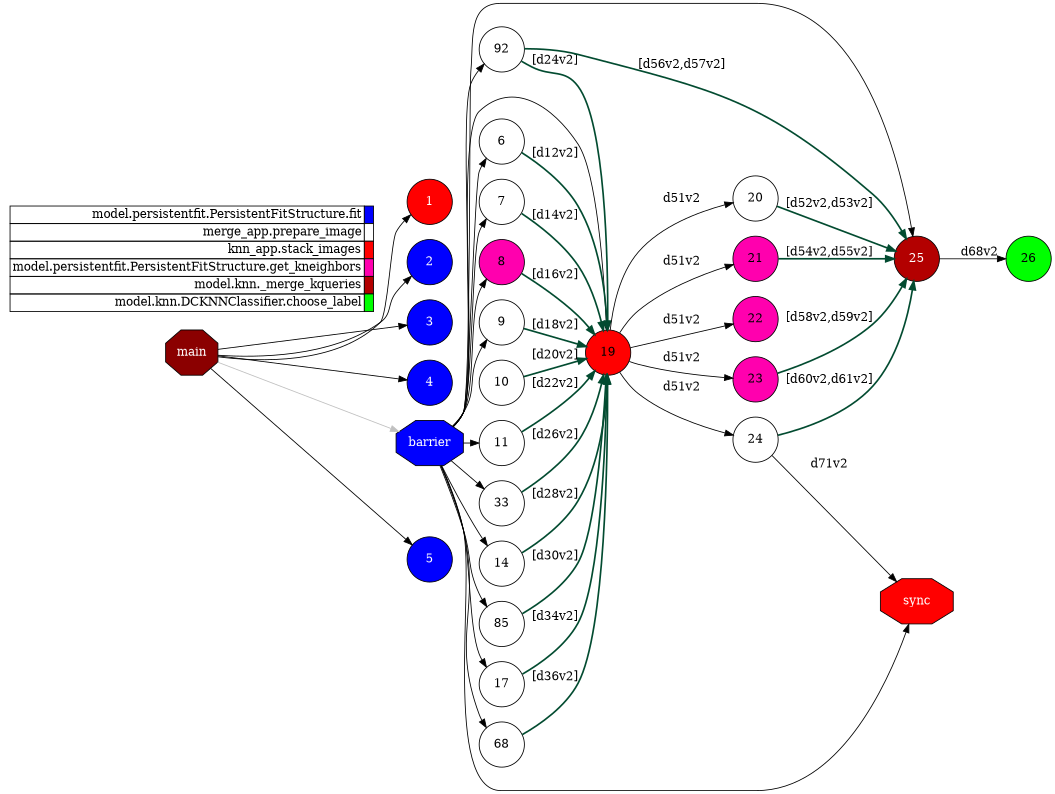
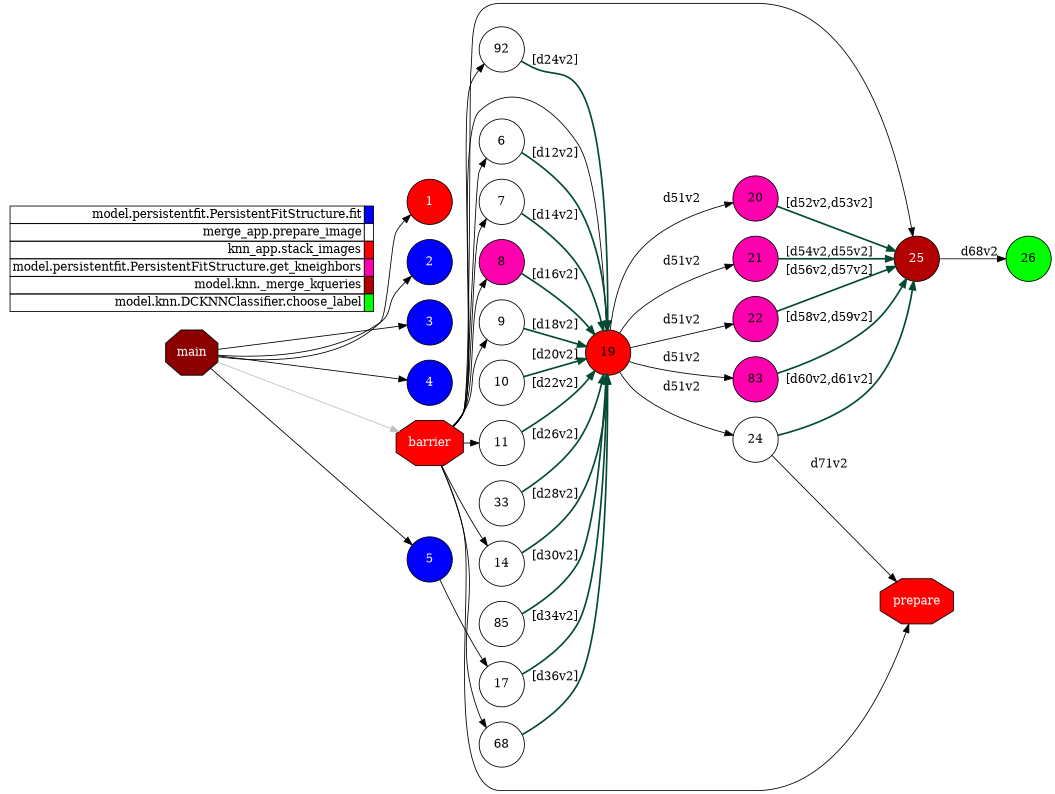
edge "92" -> "25": now "22" -> "25"
node "20": fillcolor #ffffff -> #ff00ae
node "23": label "23" -> "83"
node "barrier": fillcolor #0000ff -> #ff0000
edge "barrier" -> "33": removed
edge "barrier" -> "85": removed
edge "barrier" -> "17": now "5" -> "17"
node "sync": label "sync" -> "prepare"
